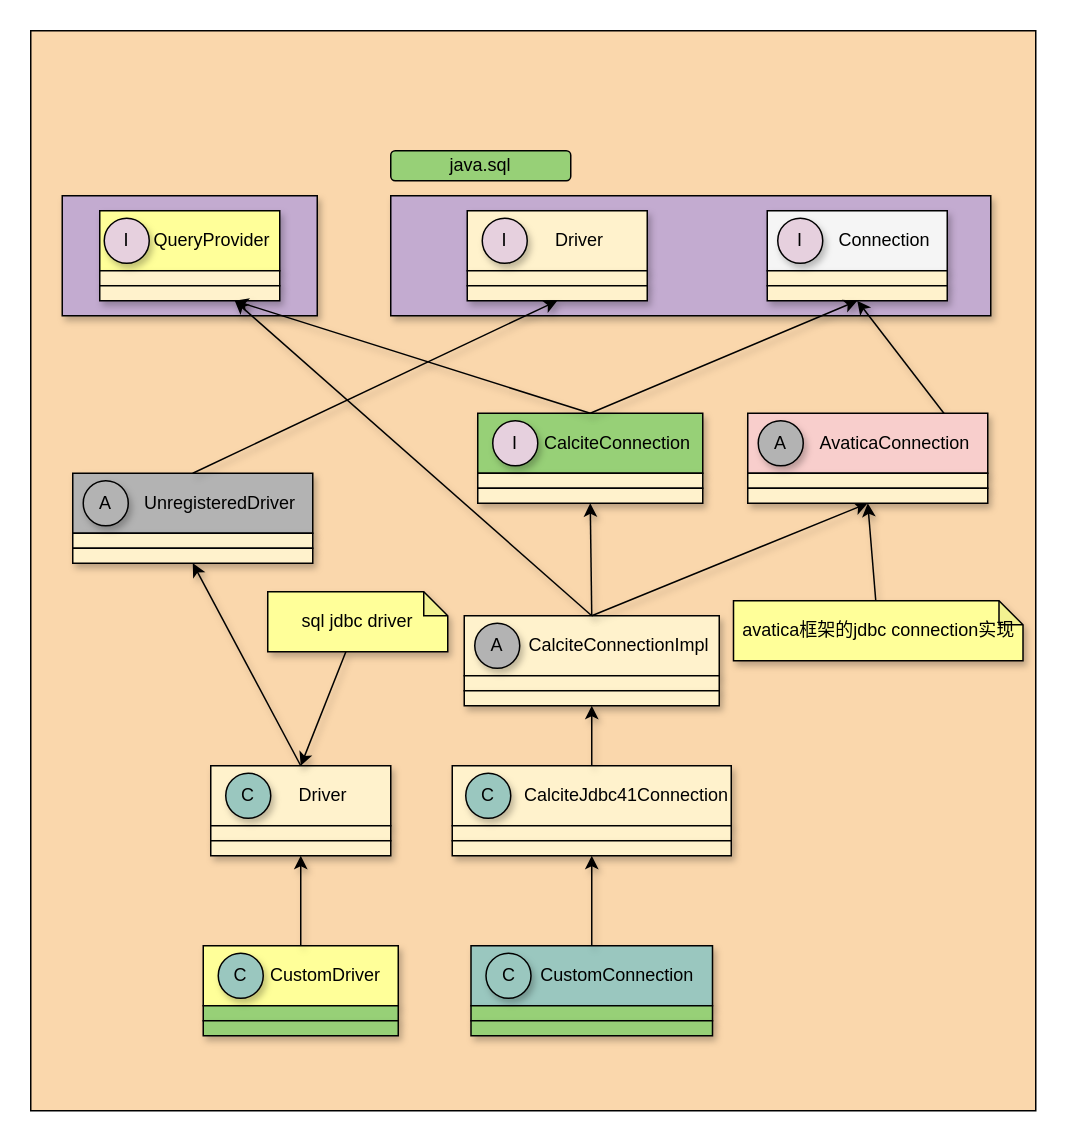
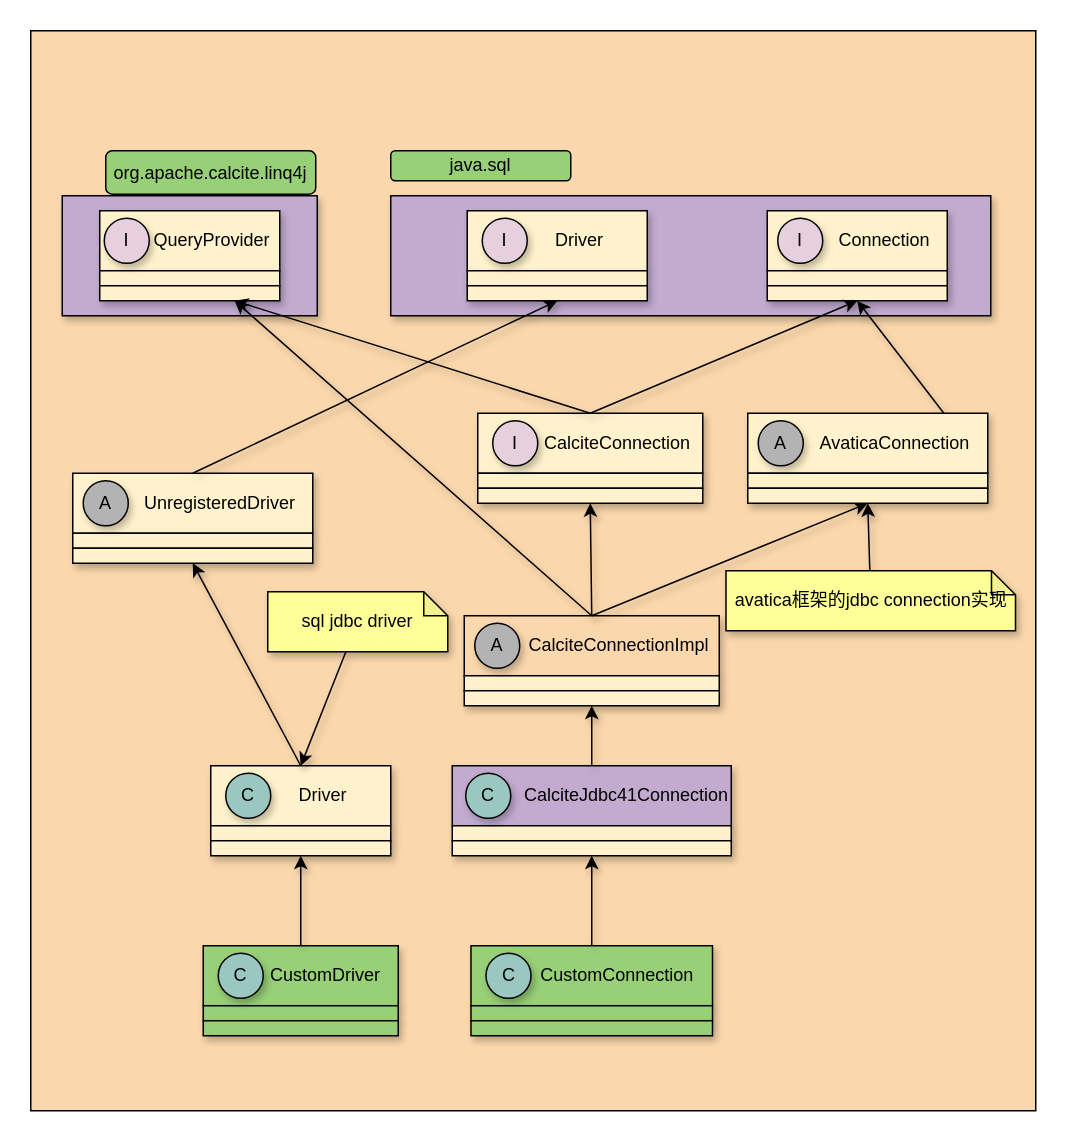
node "org.apache.calcite.linq4j": added
node "QueryProvider": fillcolor #ffff99 -> #fff2cc
node "Connection": fillcolor #f5f5f5 -> #fff2cc
node "CalciteConnection": fillcolor #97d077 -> #fff2cc
node "AvaticaConnection": fillcolor #f8cecc -> #fff2cc
node "UnregisteredDriver": fillcolor #b3b3b3 -> #fff2cc
node "avatica框架的jdbc connection实现": moved (878, 631) -> (871, 601)
node "CalciteConnectionImpl": fillcolor #fff2cc -> #fad7ac
node "CalciteJdbc41Connection": fillcolor #fff2cc -> #c3abd0
node "CustomDriver": fillcolor #ffff99 -> #97d077
node "CustomConnection": fillcolor #9ac7bf -> #97d077
